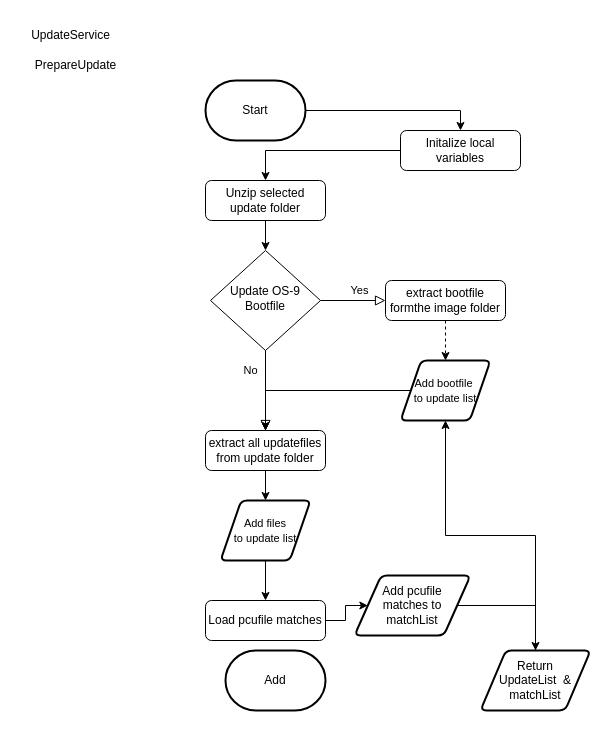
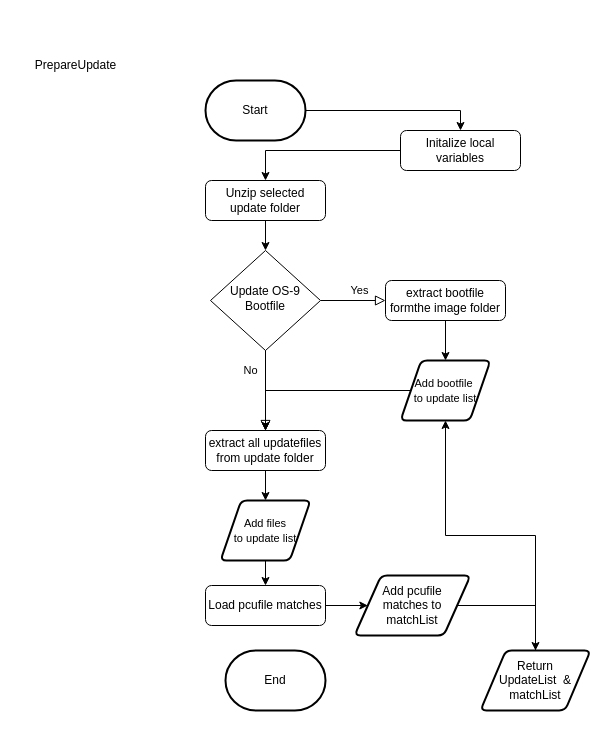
node "UpdateService": removed
edge "extract bootfile formthe image folder" -> "Add bootfile to update list": style dashed -> solid
node "Load pcufile matches": moved (266, 621) -> (266, 606)
node "Add": label "Add" -> "End"
